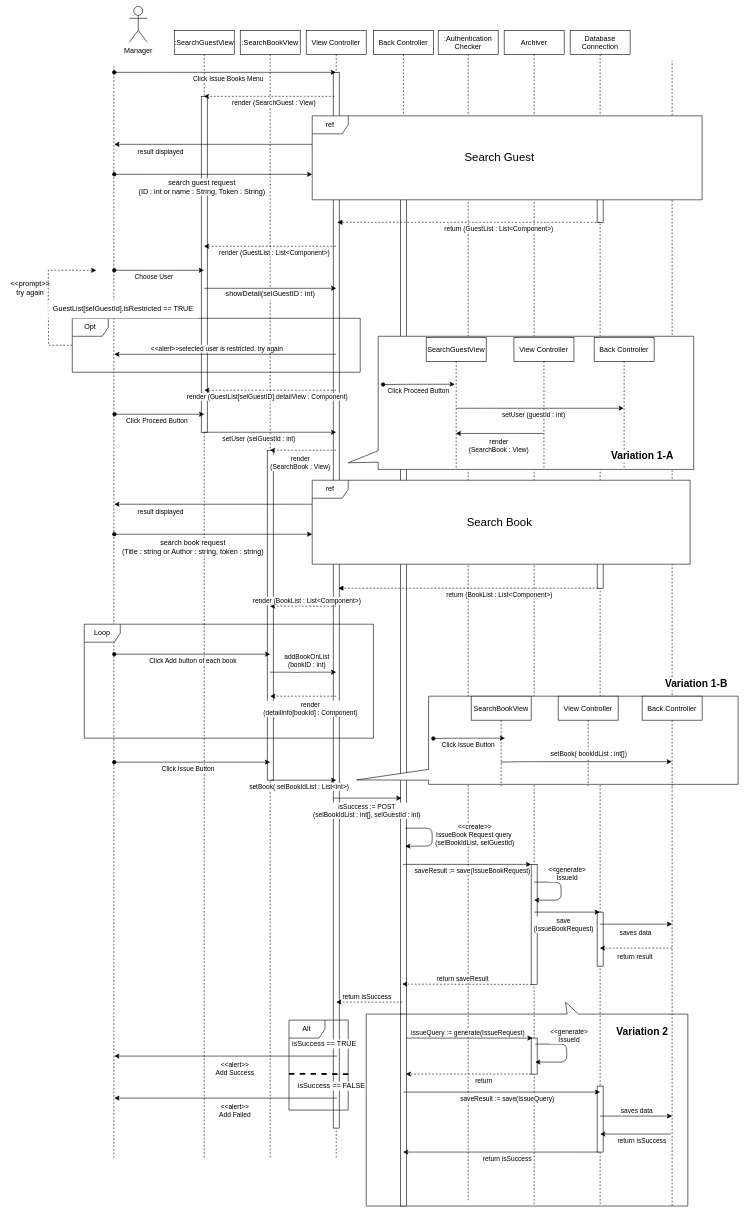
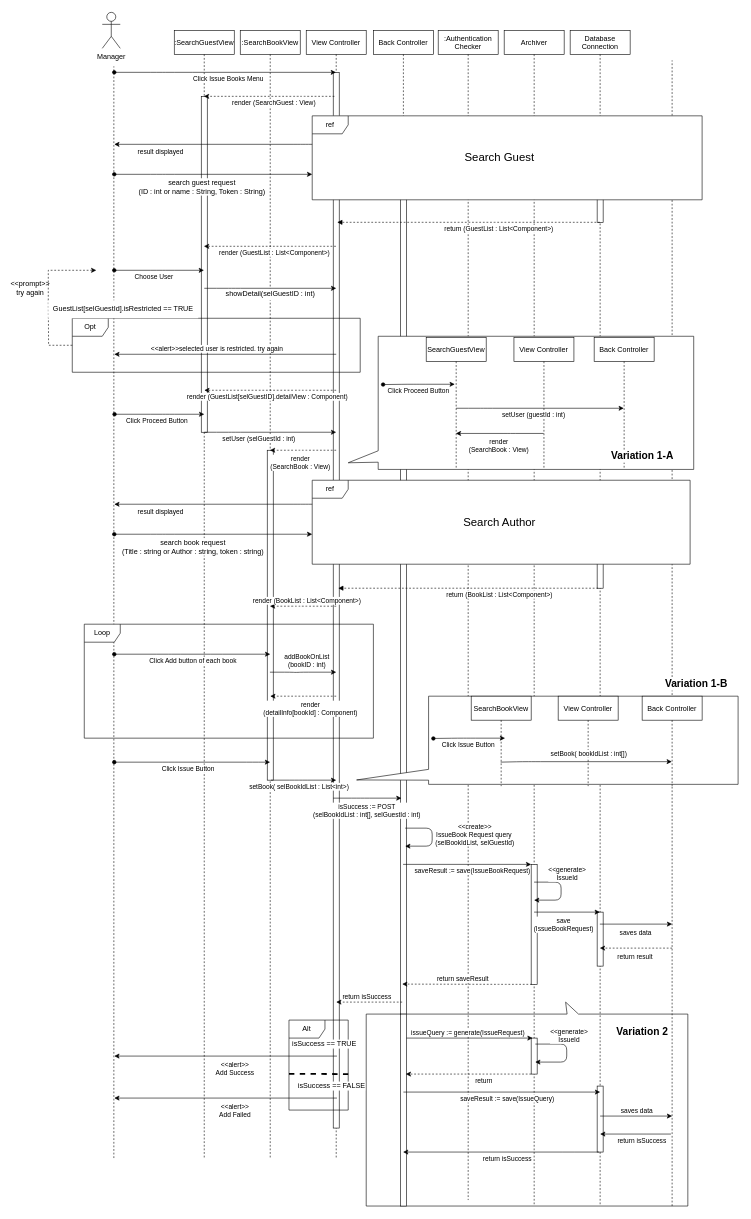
node "Manager": moved (138, 24) -> (111, 30)
node "Search Book": label "Search Book" -> "Search Author"
